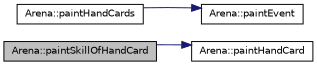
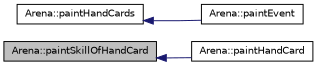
edge "Arena::paintHandCards" -> "Arena::paintEvent": reversed
edge "Arena::paintSkillOfHandCard" -> "Arena::paintHandCard": reversed
